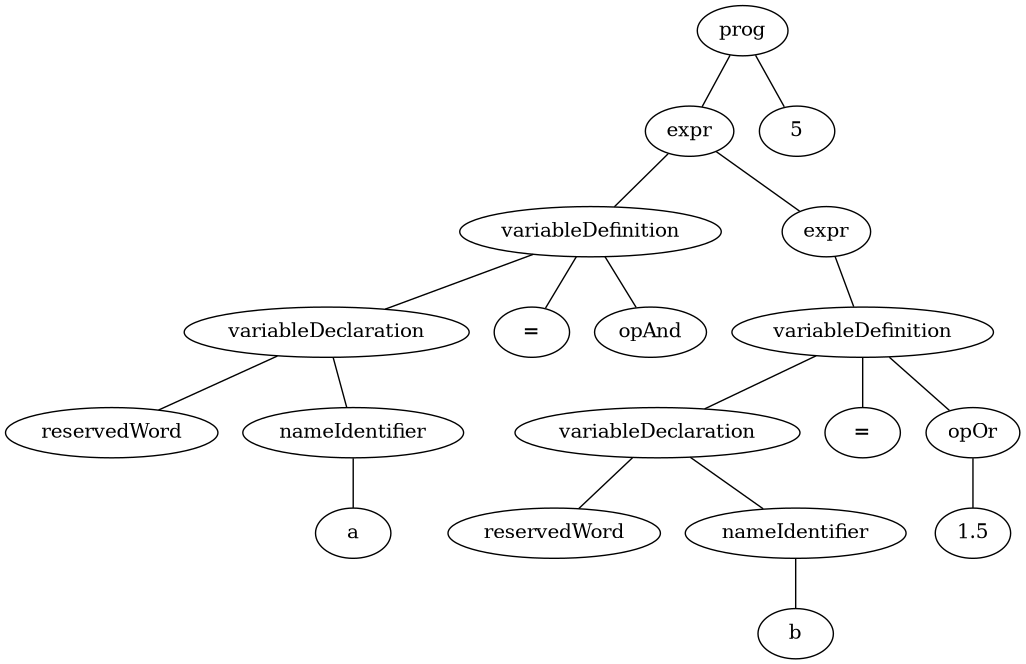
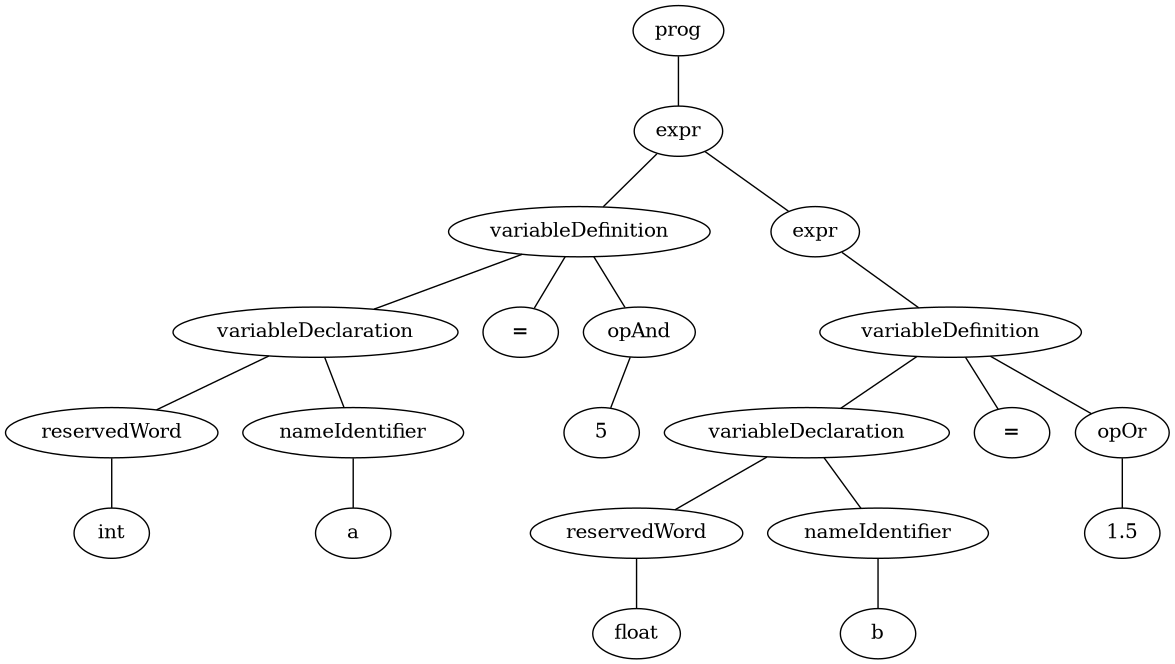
edge "prog" -- "5": now "opAnd" -- "5"
node "int": added
node "float": added
